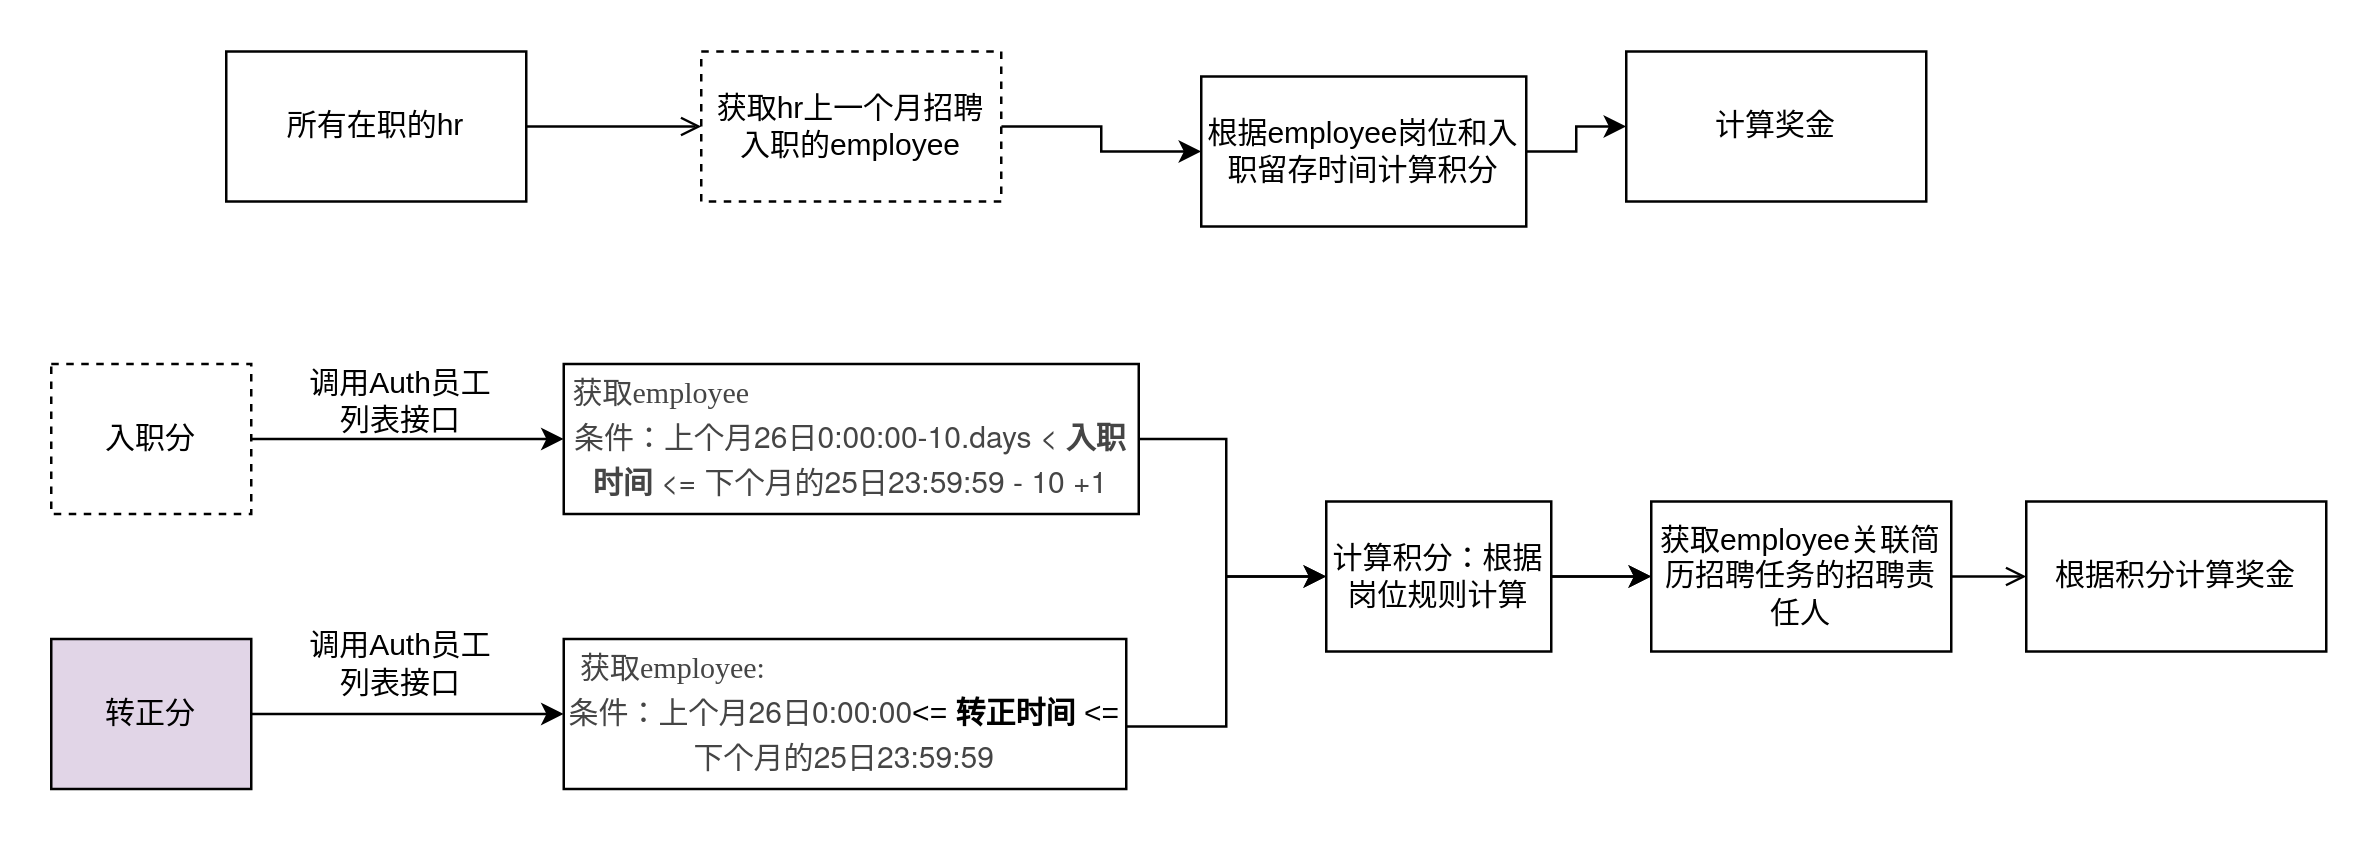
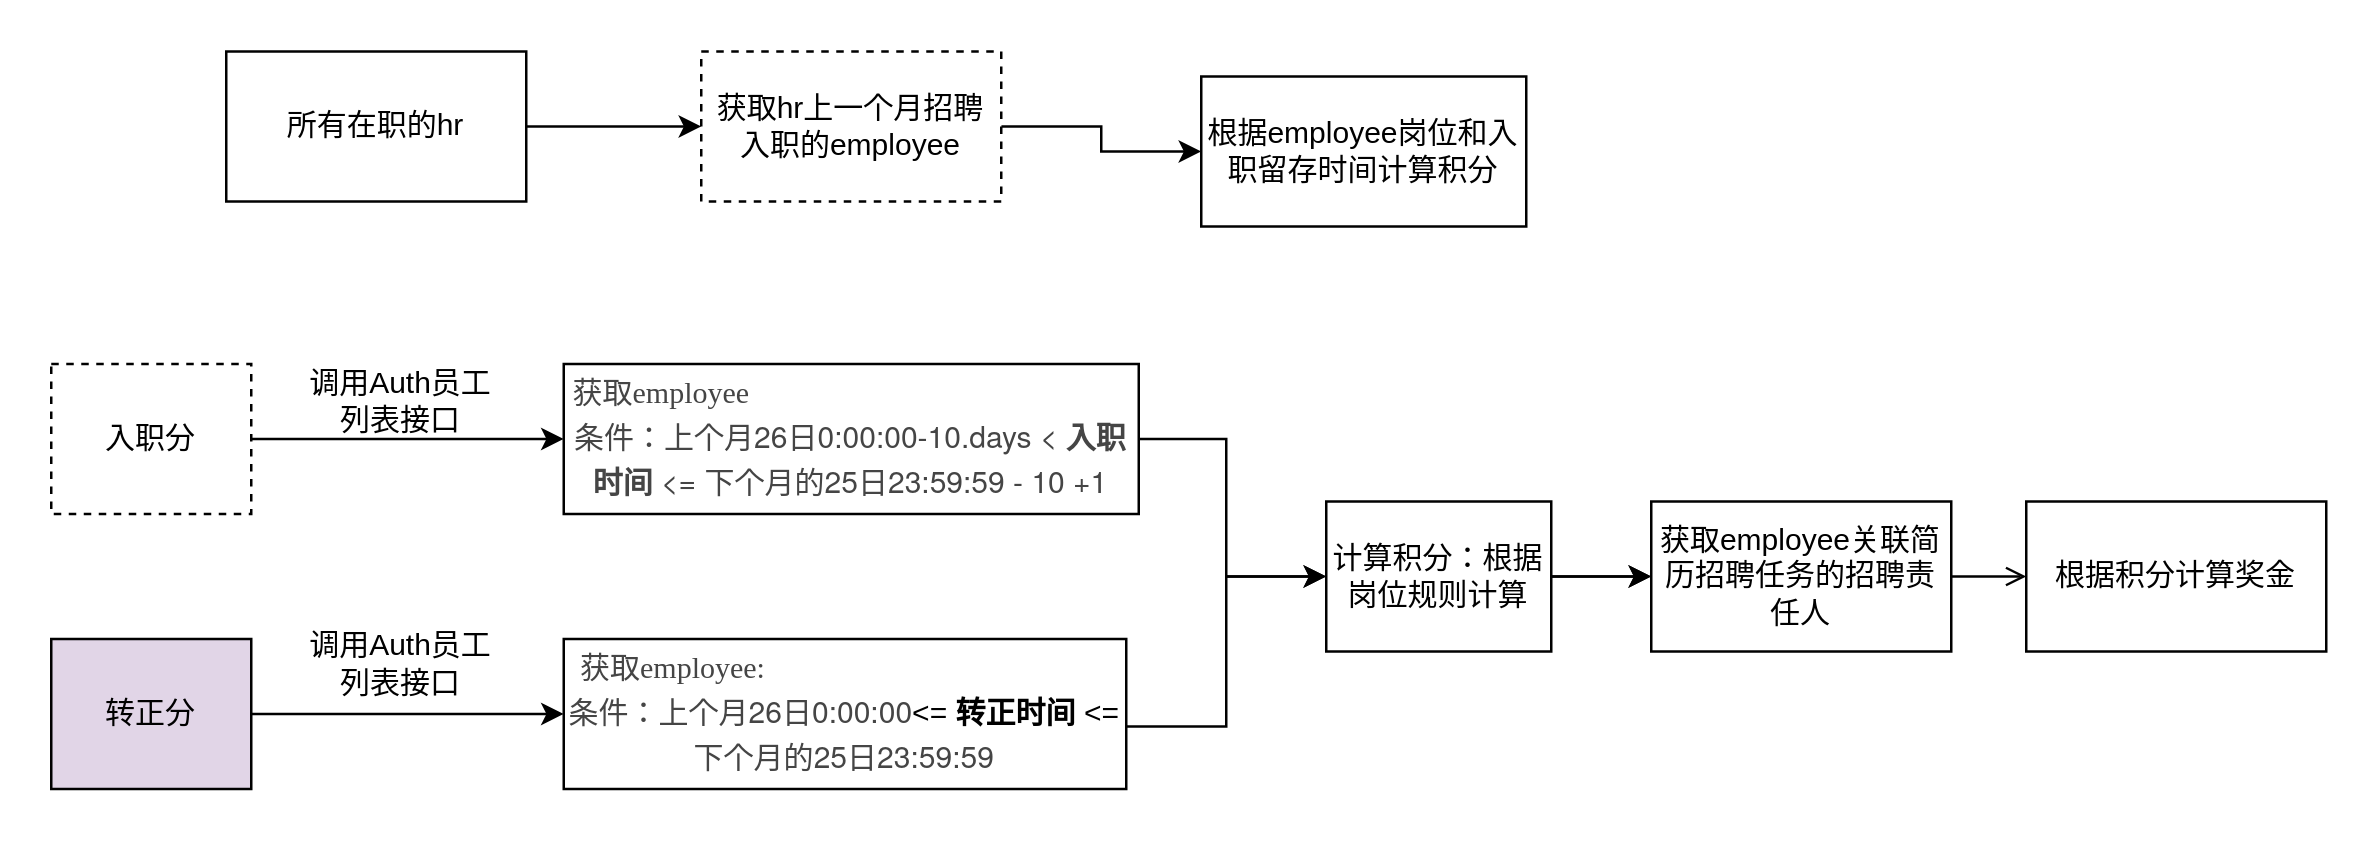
edge "所有在职的hr" -> "获取hr上一个月招聘入职的employee": arrowhead open -> classic
node "计算奖金": removed
edge "根据employee岗位和入职留存时间计算积分" -> "计算奖金": removed
